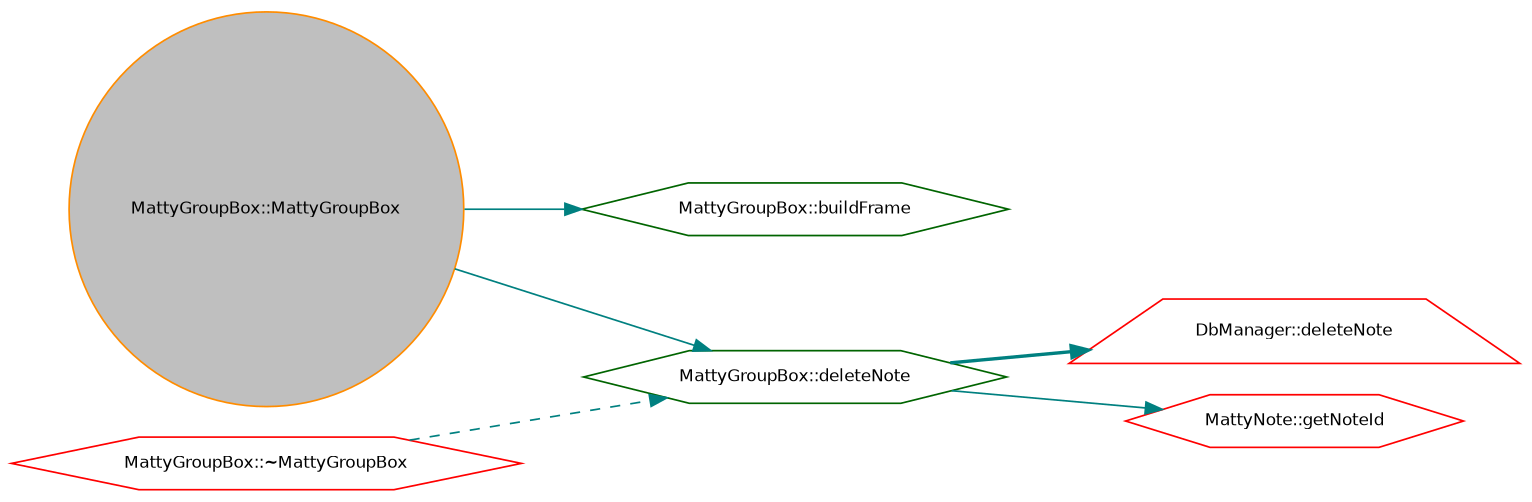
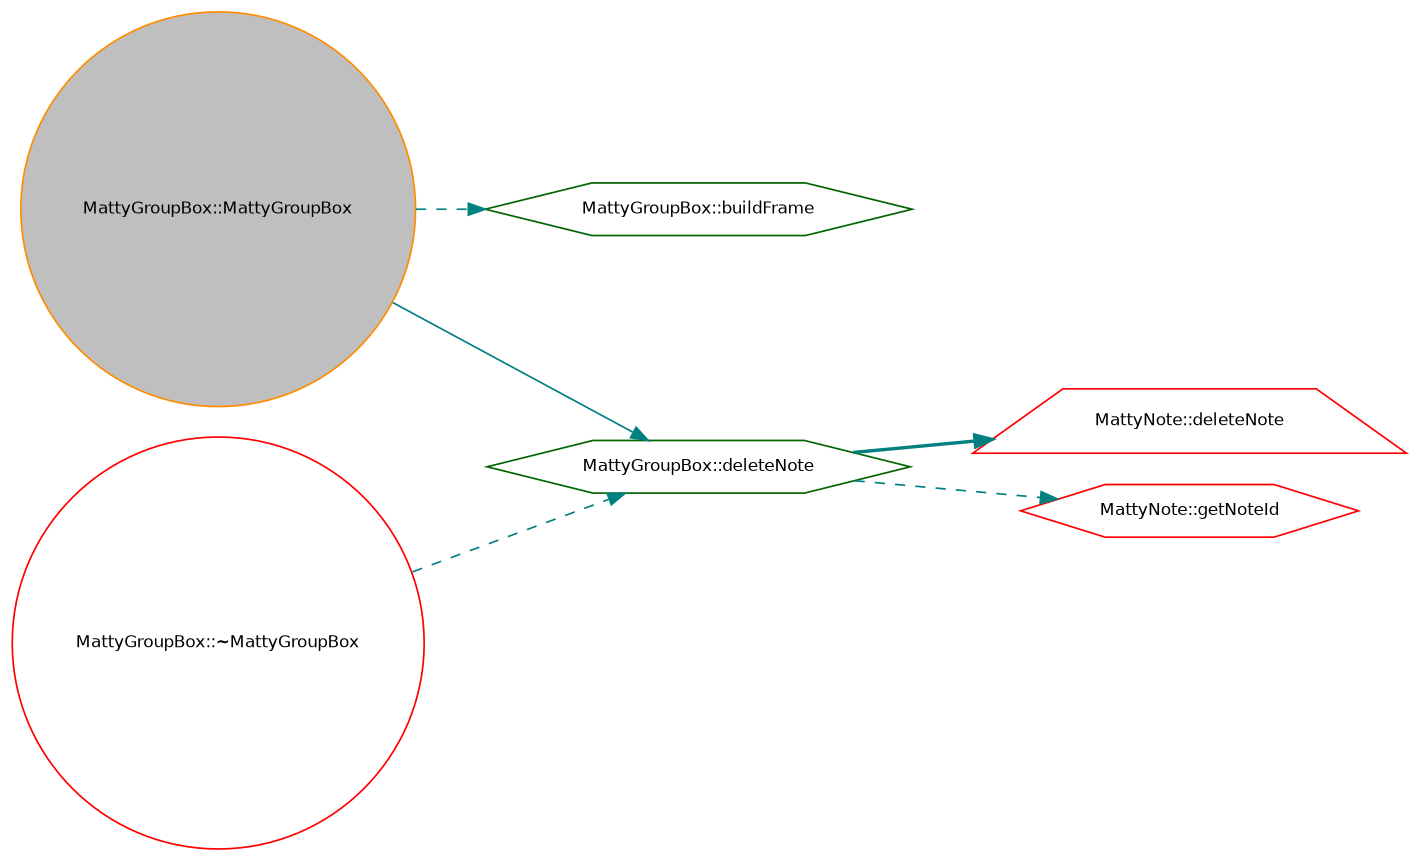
edge "MattyGroupBox::MattyGroupBox" -> "MattyGroupBox::buildFrame": style solid -> dashed
node "DbManager::deleteNote": label "DbManager::deleteNote" -> "MattyNote::deleteNote"
edge "MattyGroupBox::deleteNote" -> "MattyNote::getNoteId": style solid -> dashed
node "MattyGroupBox::~MattyGroupBox": shape hexagon -> circle
